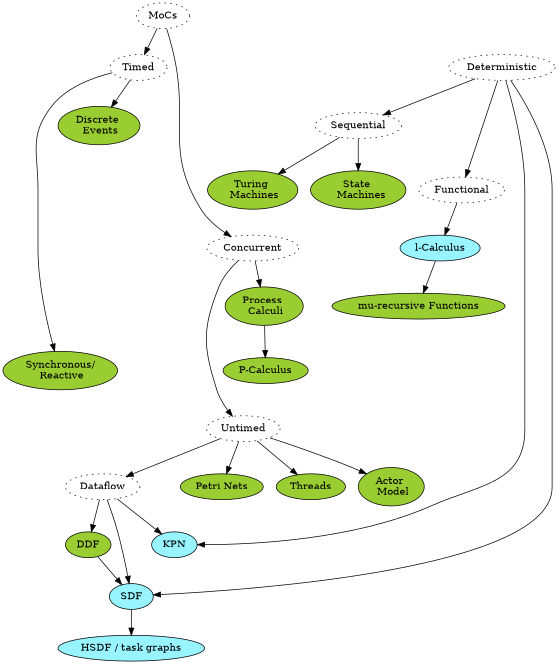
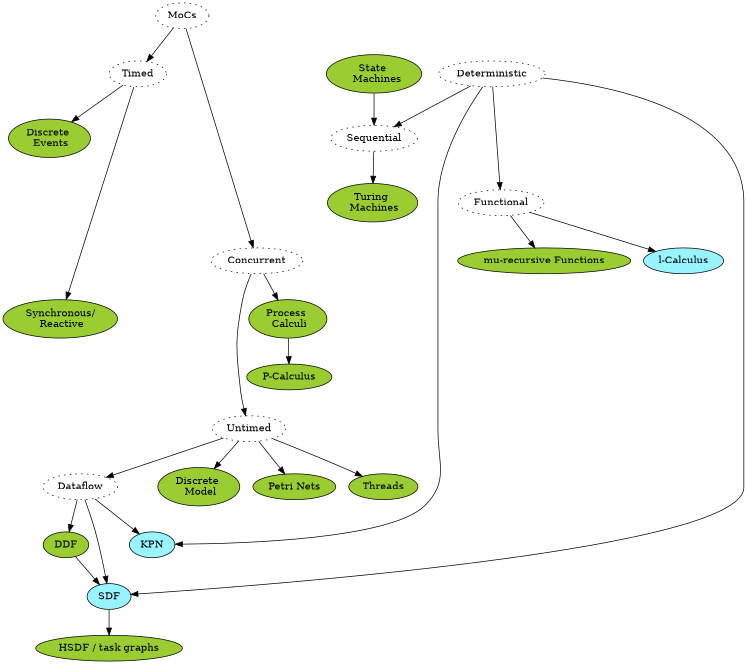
edge "Sequential" -> "State Machines": reversed
edge "l-Calculus" -> "mu-recursive Functions": now "Functional" -> "mu-recursive Functions"
node "Actor Model": label "Actor Model" -> "Discrete Model"
node "HSDF / task graphs": fillcolor cadetblue1 -> olivedrab3
